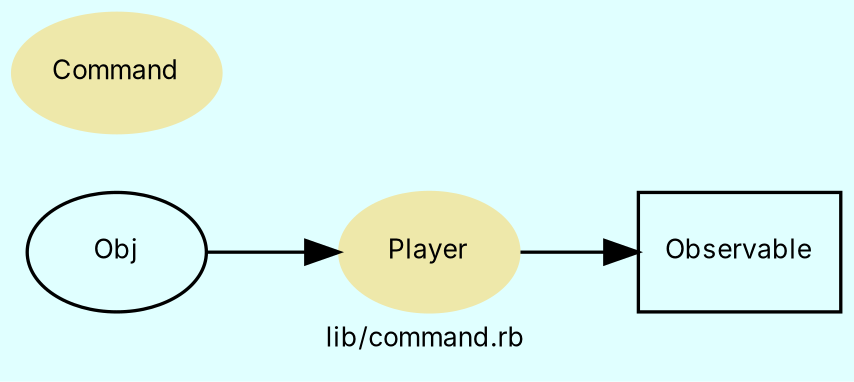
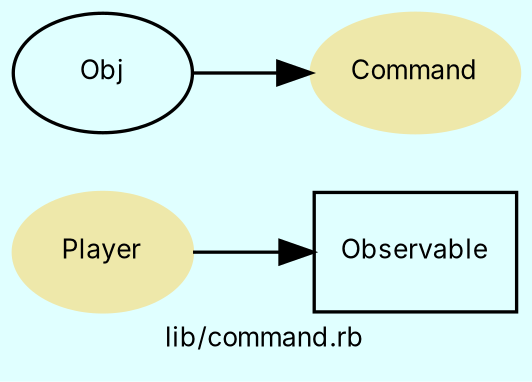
edge "Obj" -> "Player": now "Obj" -> "Command"
